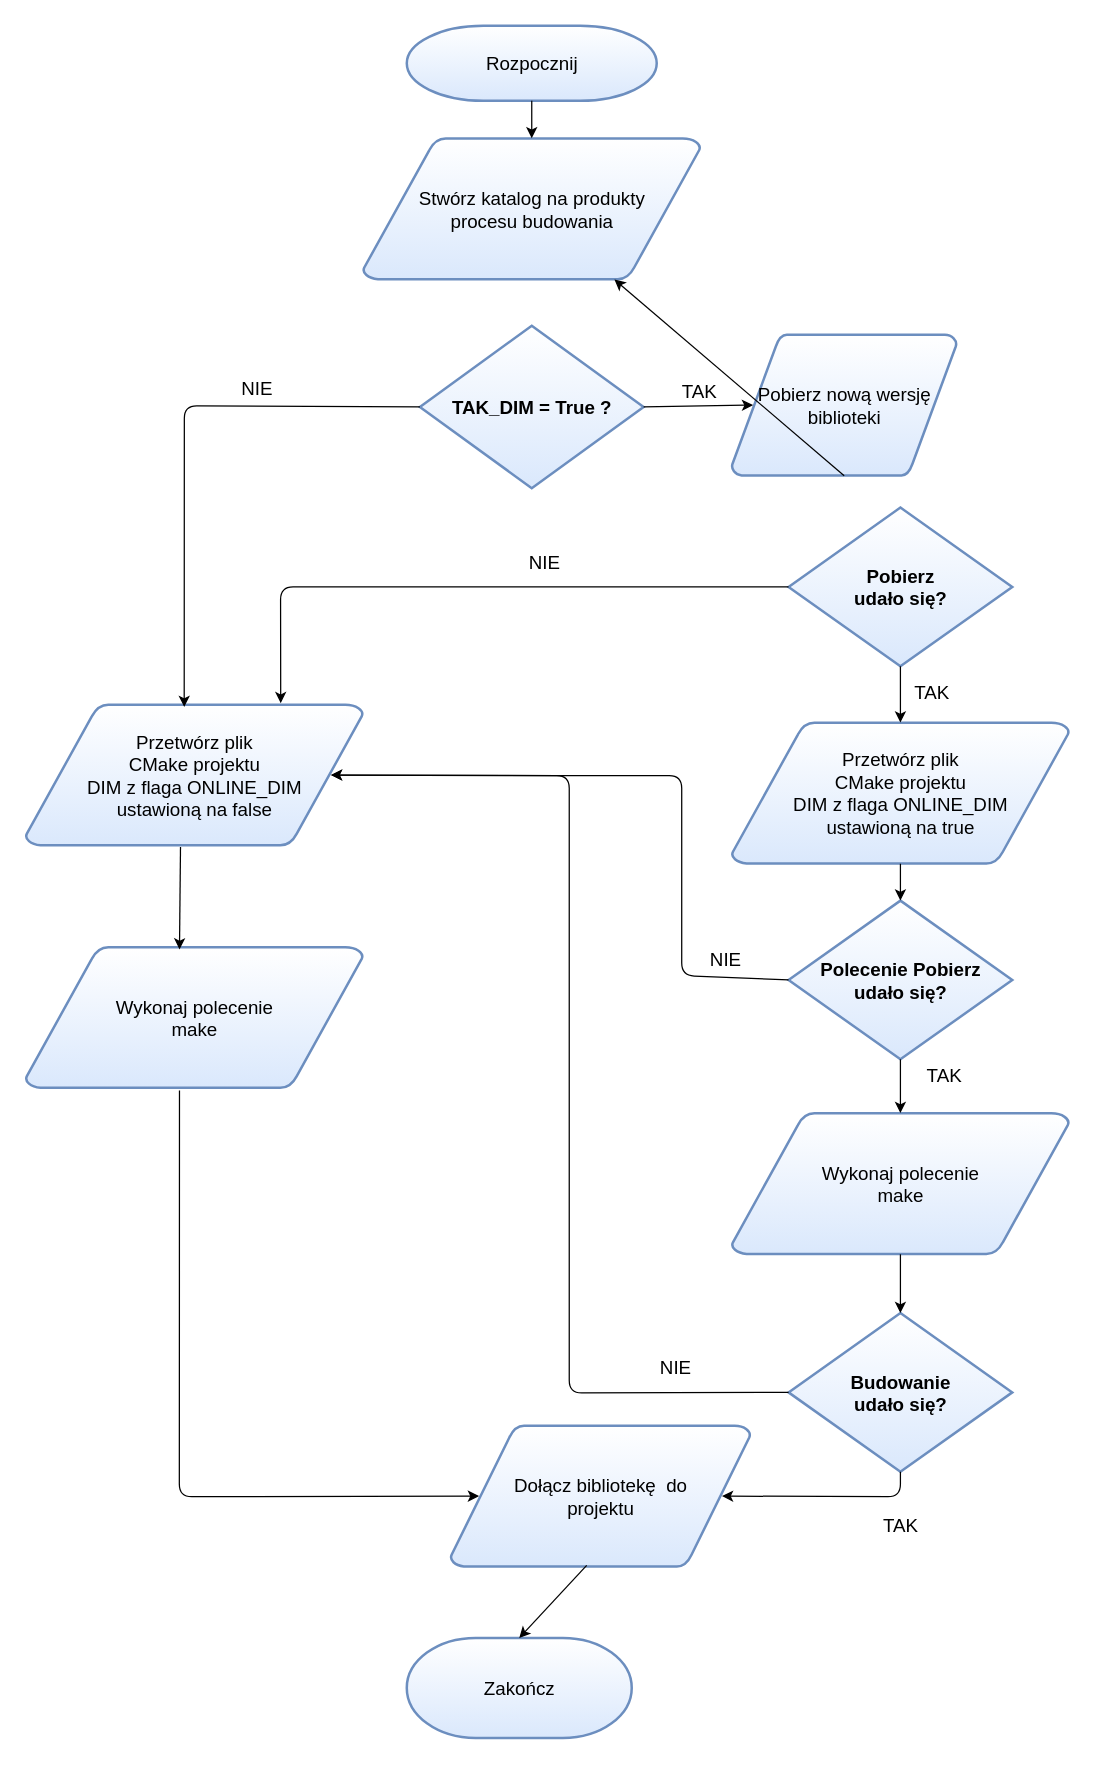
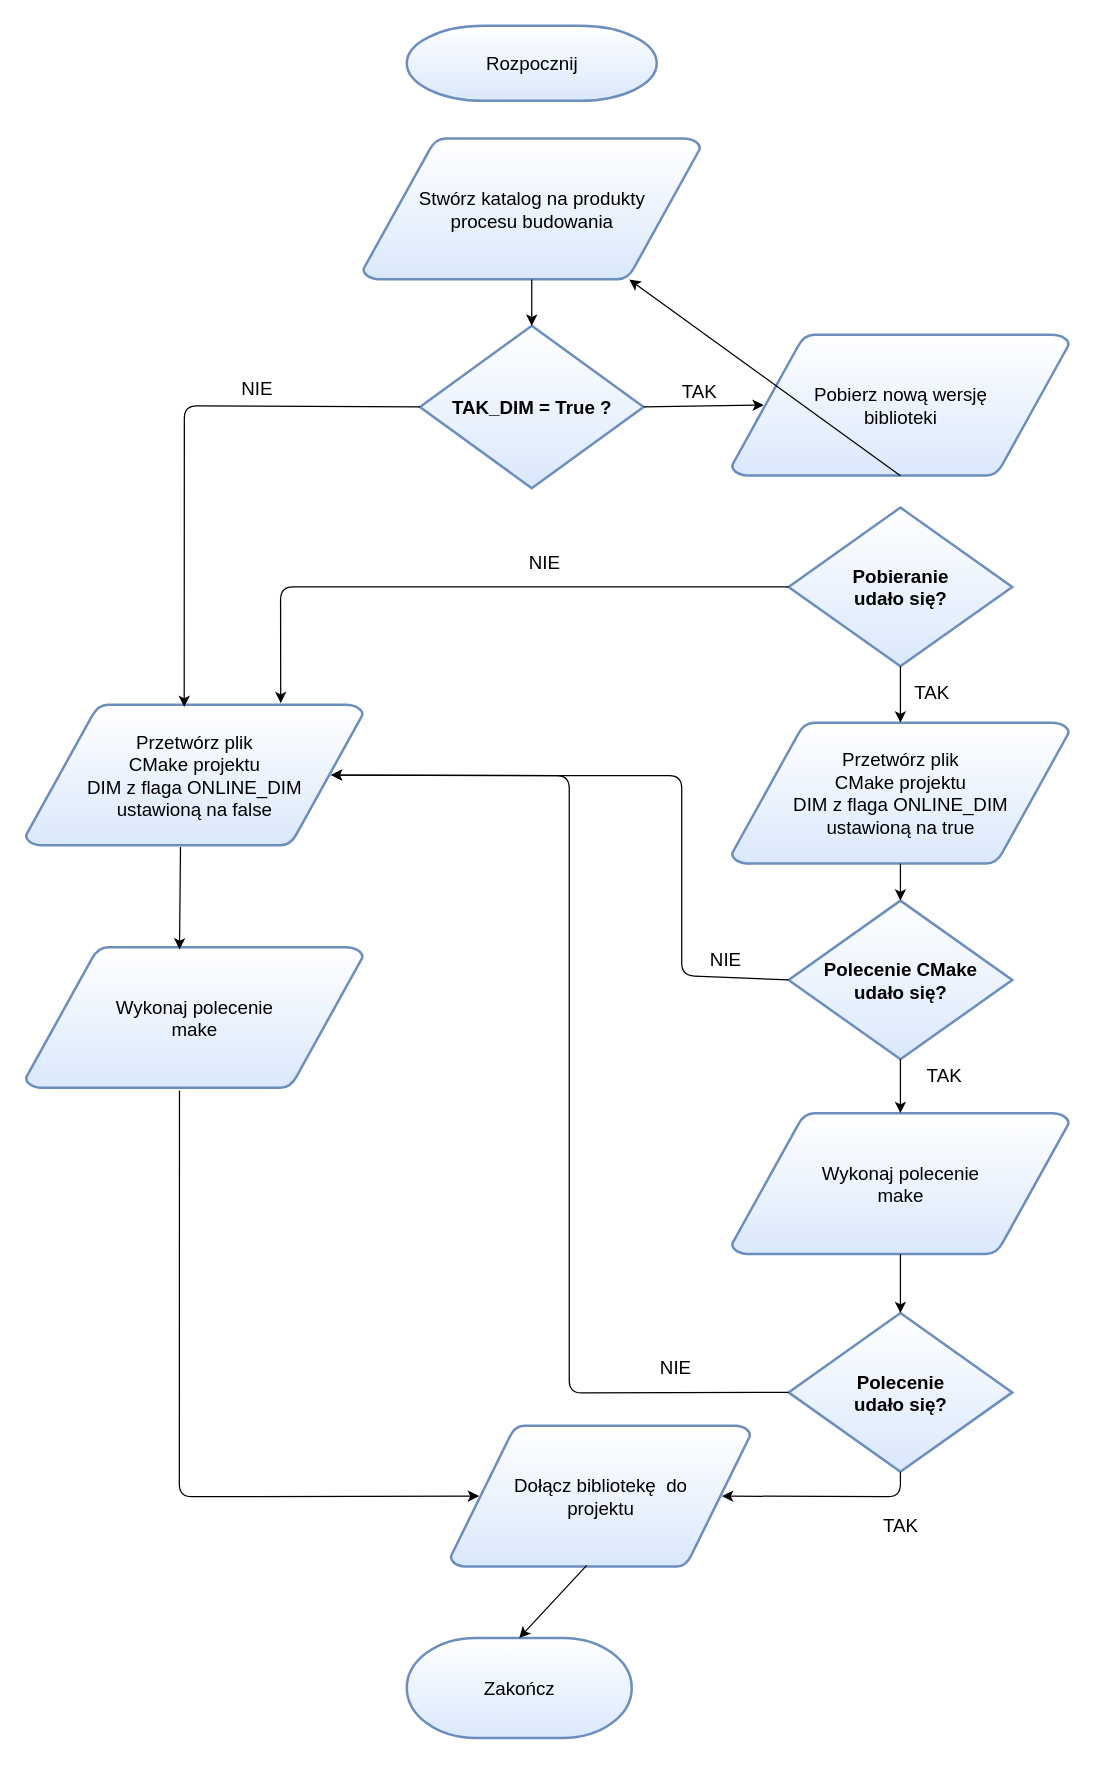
edge "Rozpocznij" -> "Stwórz katalog na produkty procesu budowania": removed
edge "Stwórz katalog na produkty procesu budowania" -> "TAK_DIM = True ?": added
node "Pobierz nową wersję biblioteki": size 225x141 -> 338x141
node "Pobierzudało się?": label "Pobierzudało się?" -> "Pobieranieudało się?"
node "Polecenie Pobierzudało się?": label "Polecenie Pobierzudało się?" -> "Polecenie CMakeudało się?"
node "Budowanieudało się?": label "Budowanieudało się?" -> "Polecenieudało się?"
